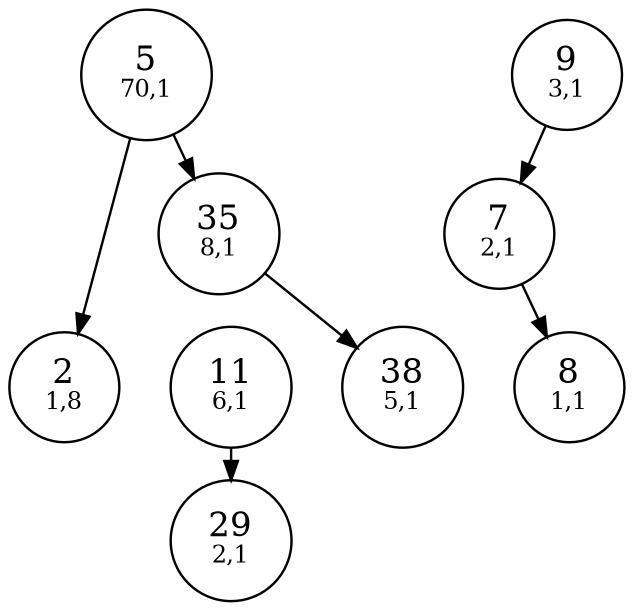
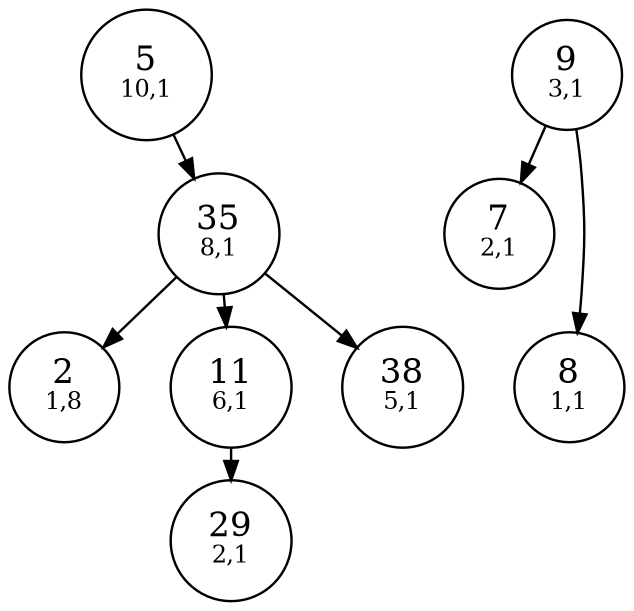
node "5": text "70,1" -> "10,1"
edge "5" -> "2": now "35" -> "2"
edge "35" -> "11": added
edge "7" -> "8": now "9" -> "8"
